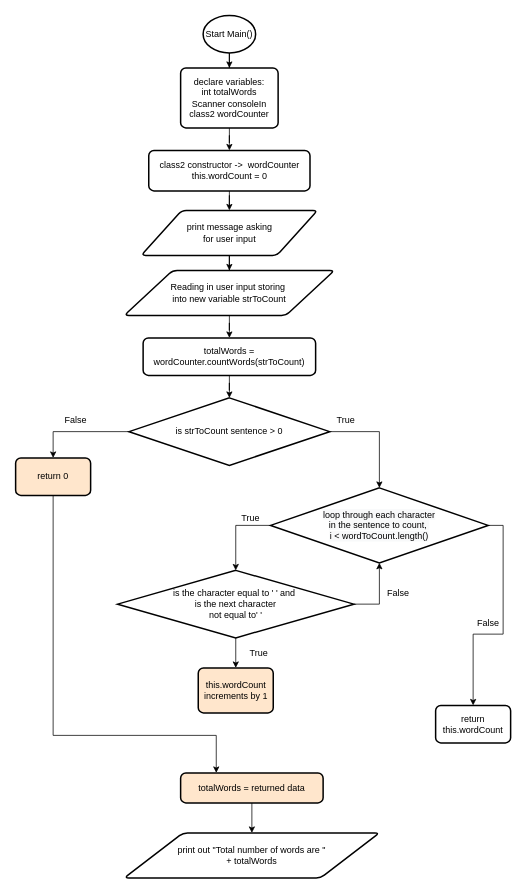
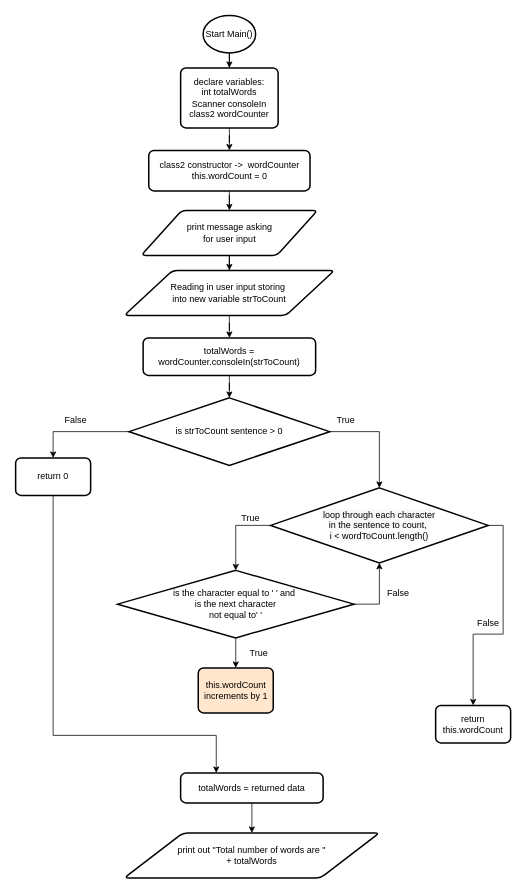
node "totalWords = wordCounter.countWords(strToCount)": label "totalWords = wordCounter.countWords(strToCount)" -> "totalWords = wordCounter.consoleIn(strToCount)"
node "return 0": fillcolor #ffe6cc -> #ffffff
node "totalWords = returned data": fillcolor #ffe6cc -> #ffffff
